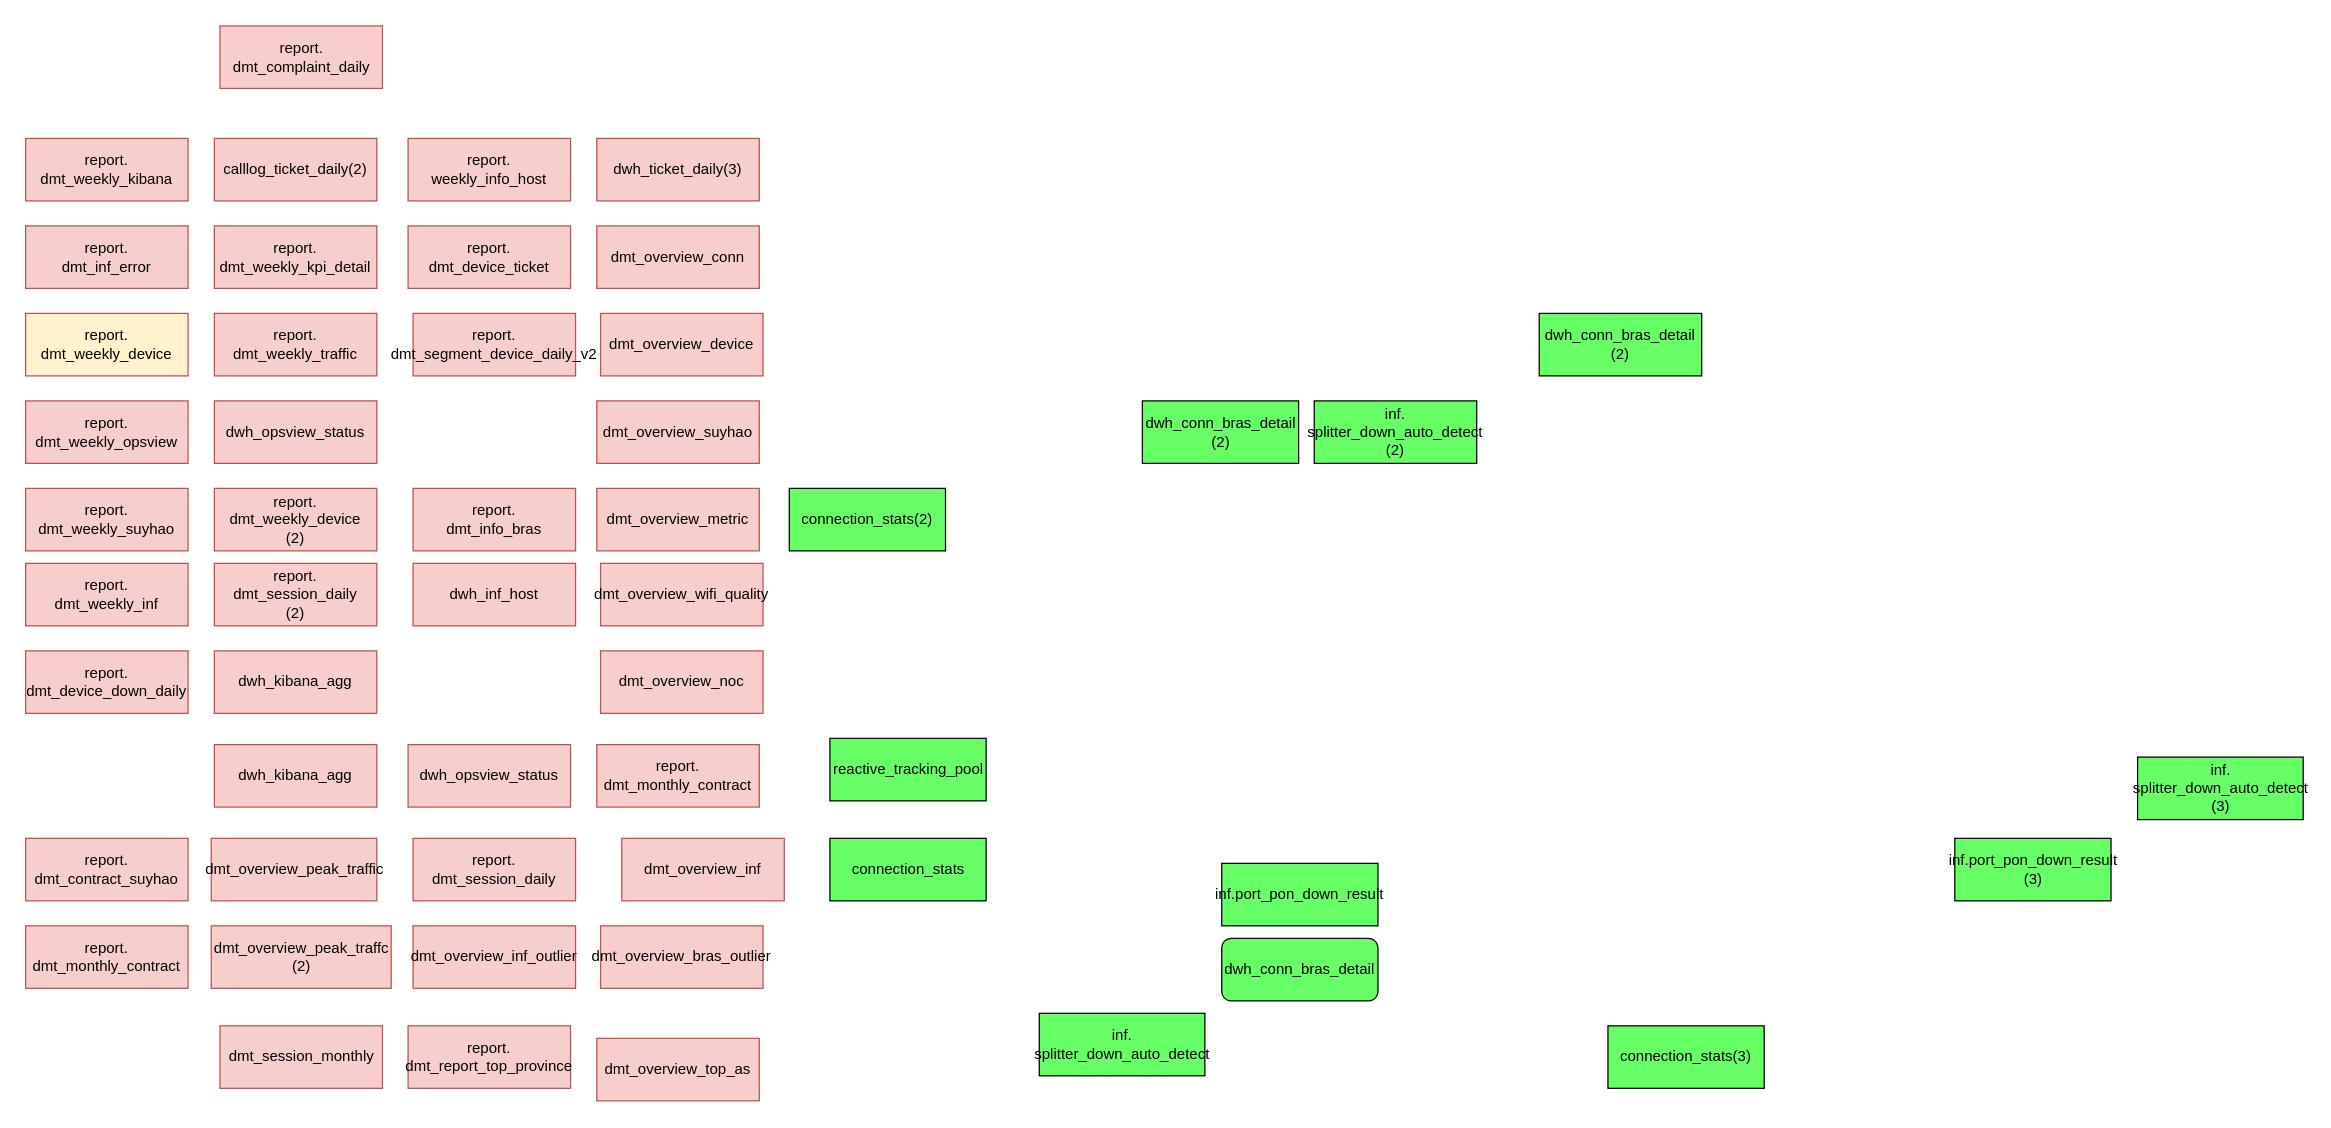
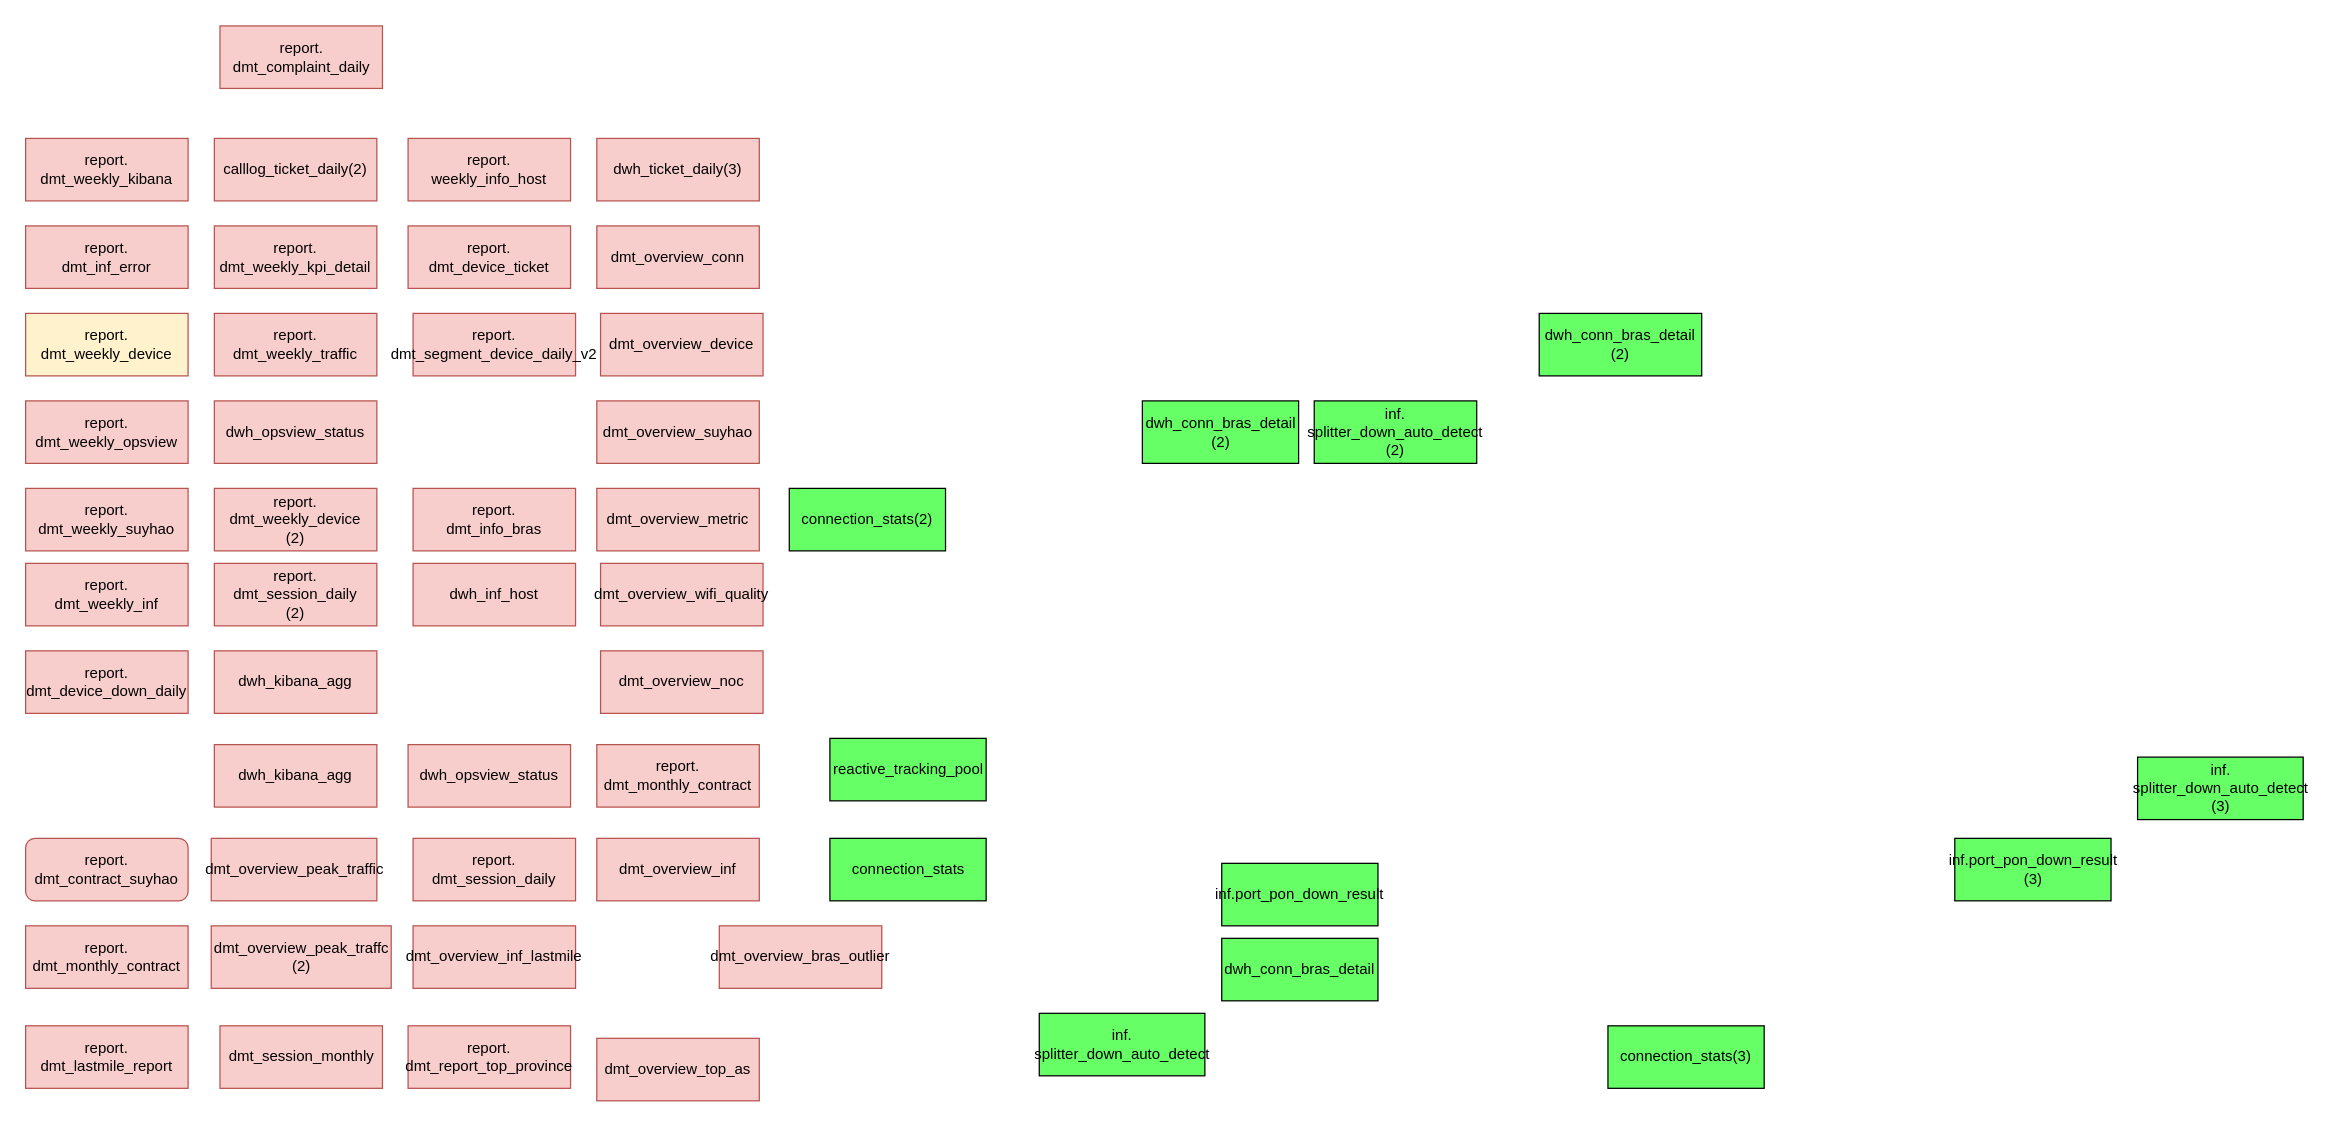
node "report. dmt_contract_suyhao": shape rectangle -> rounded rectangle
node "dmt_overview_inf": moved (703, 869) -> (678, 869)
node "dmt_overview_inf_outlier": label "dmt_overview_inf_outlier" -> "dmt_overview_inf_lastmile"
node "dmt_overview_bras_outlier": moved (682, 957) -> (801, 957)
node "dwh_conn_bras_detail": shape rounded rectangle -> rectangle
node "report. dmt_lastmile_report": added
